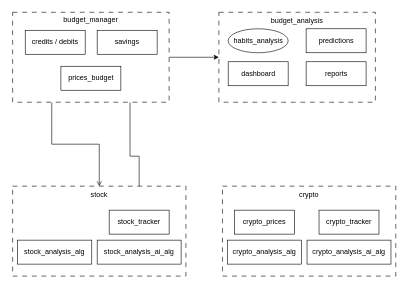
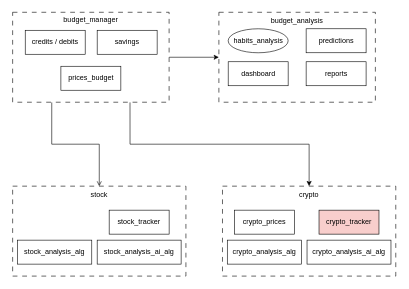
edge "budget_manager" -> "stock_tracker": now "budget_manager" -> "crypto"
node "crypto_tracker": fillcolor #ffffff -> #f8cecc
